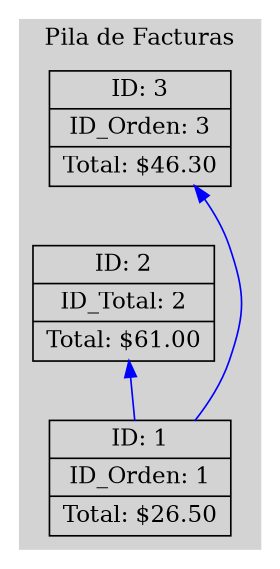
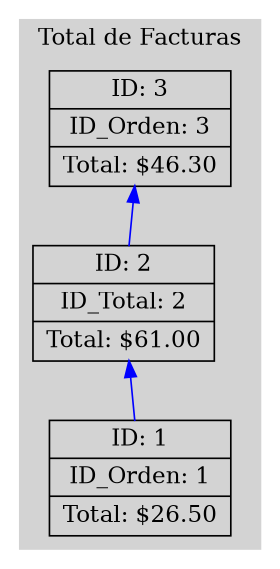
cluster "Pila de Facturas": label "Pila de Facturas" -> "Total de Facturas"
edge "ID: 1" -> "ID: 3": now "ID: 2" -> "ID: 3"
